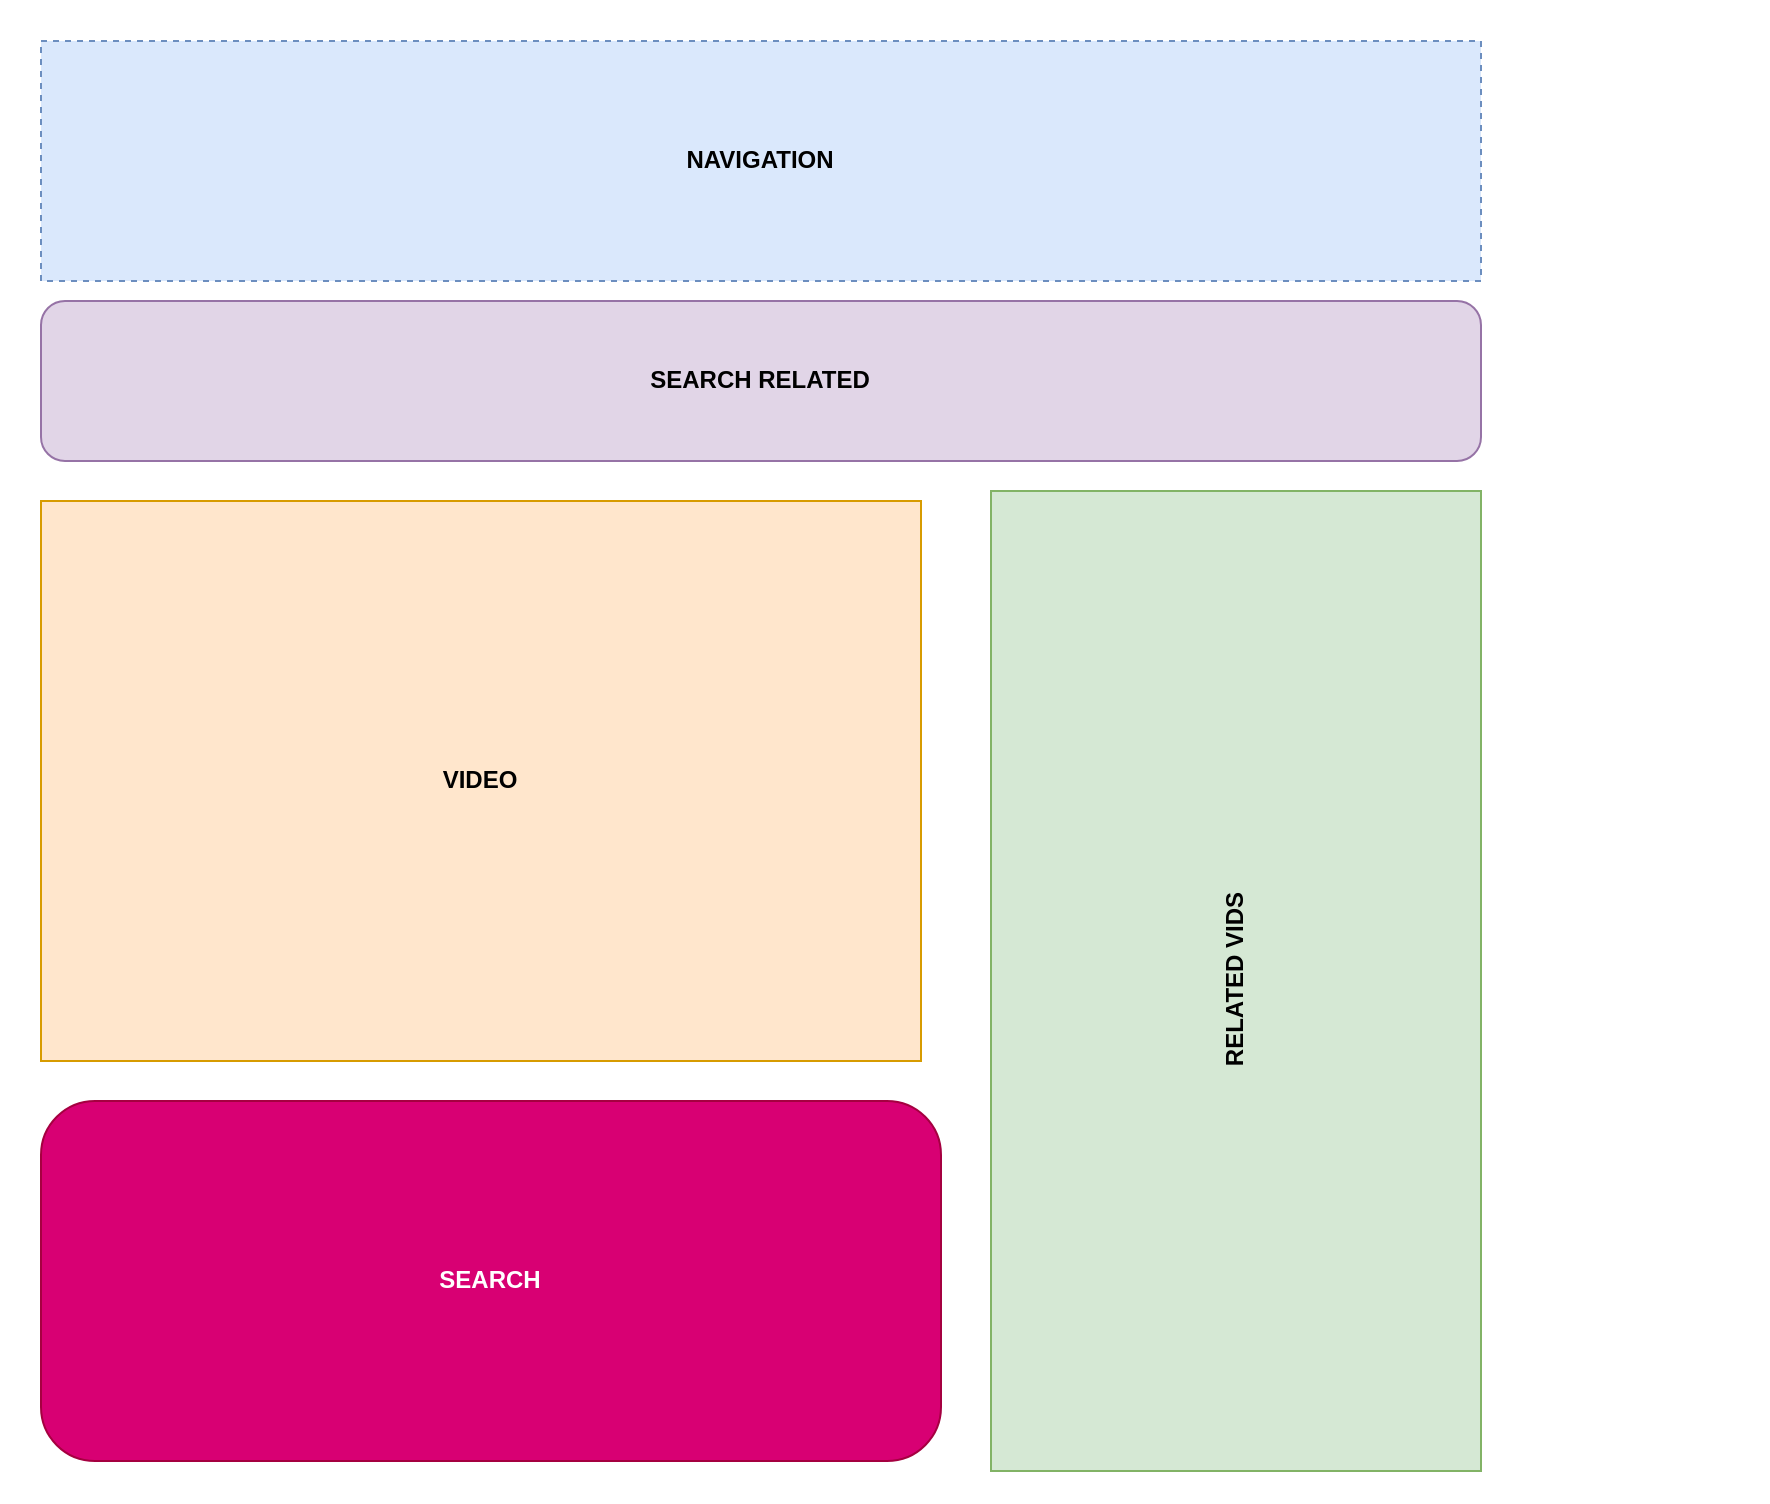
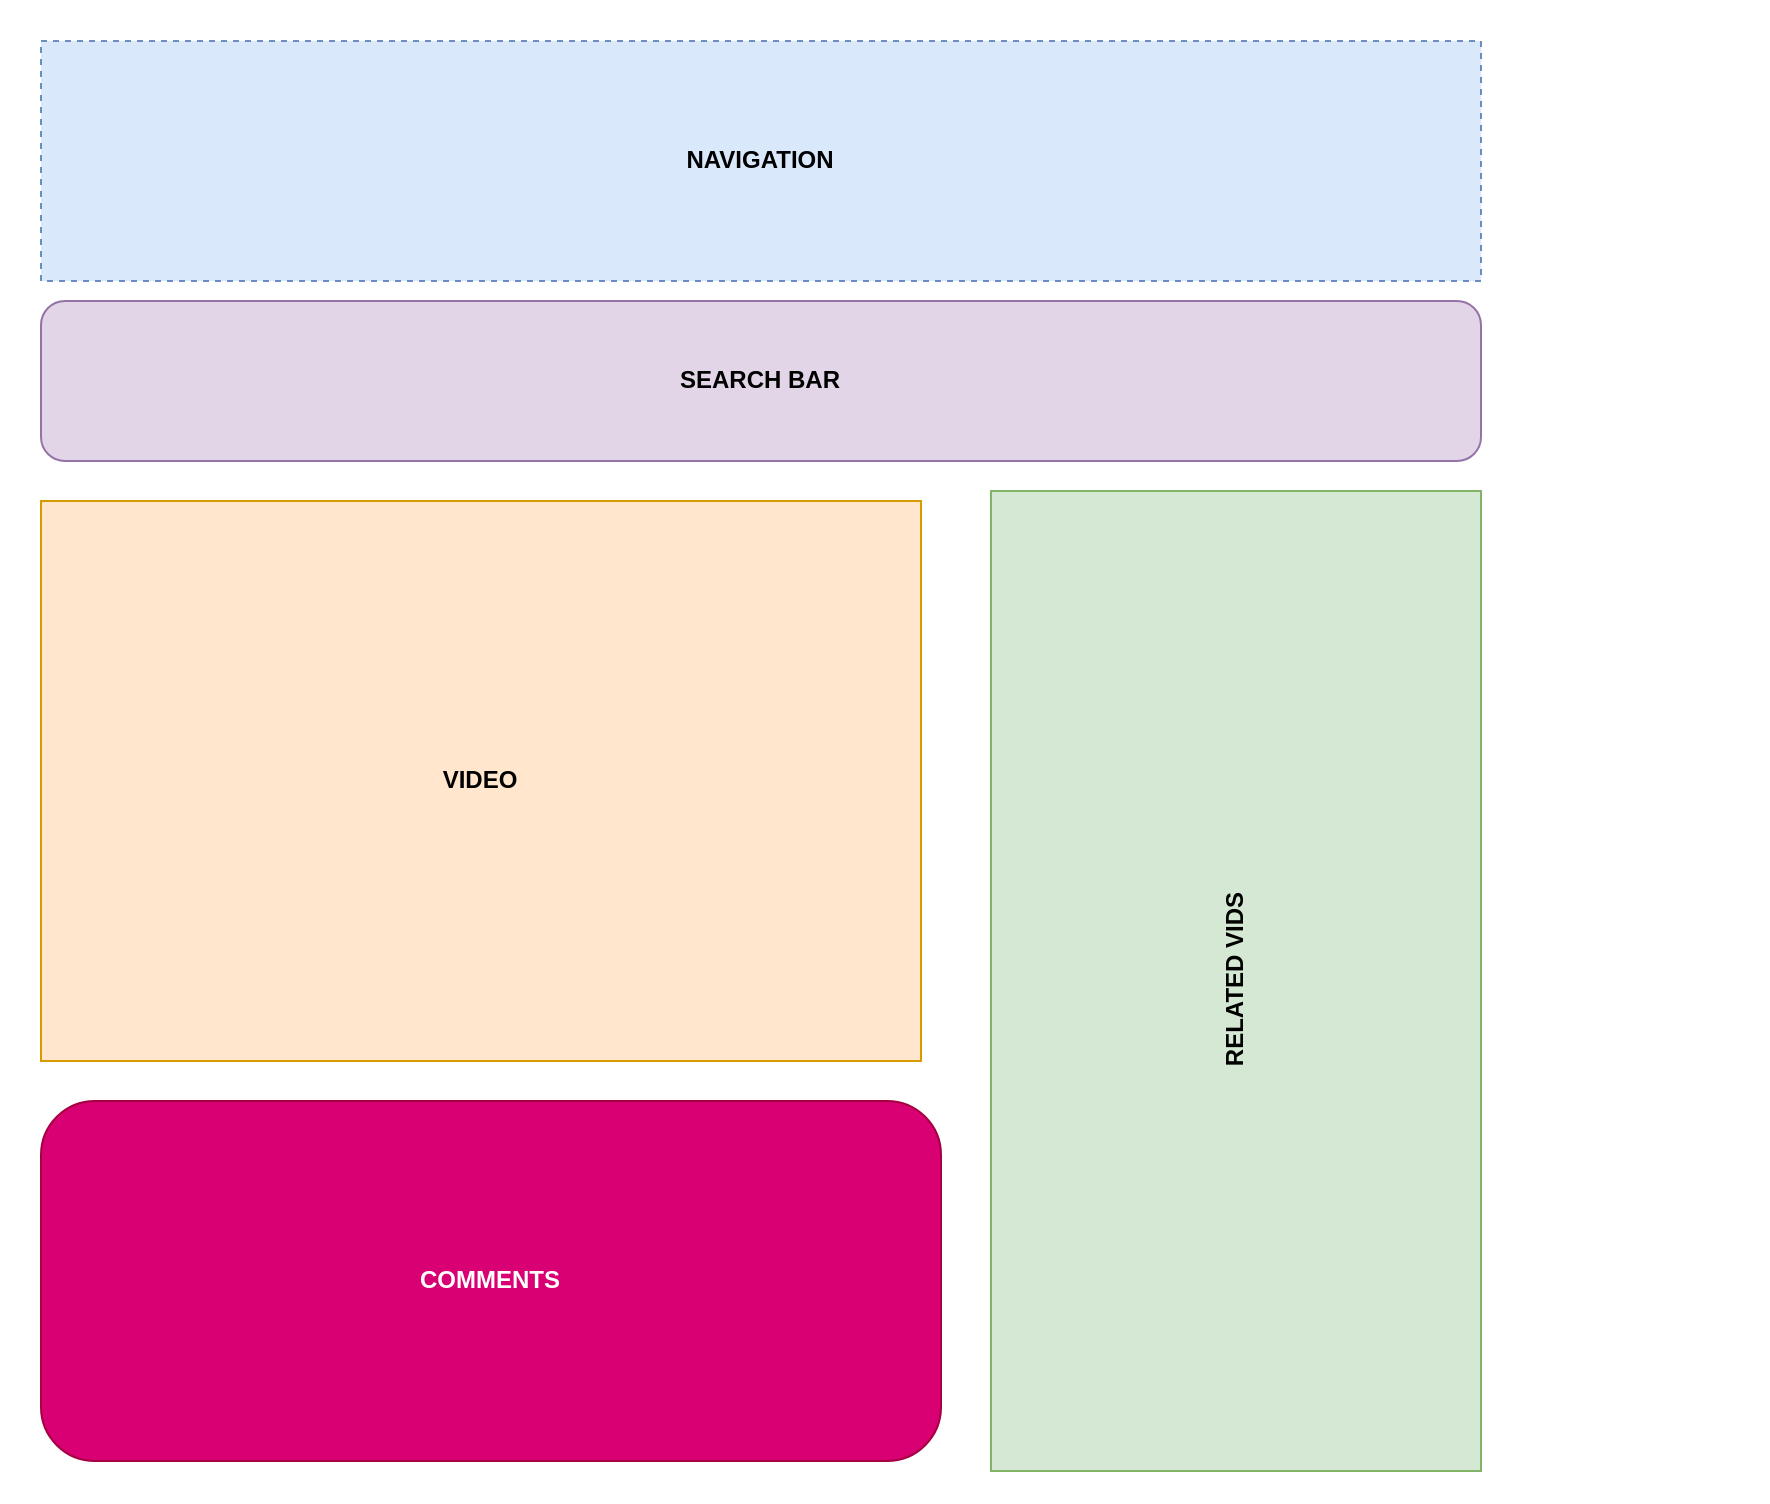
node "SEARCH RELATED": label "SEARCH RELATED" -> "SEARCH BAR"
node "SEARCH": label "SEARCH" -> "COMMENTS"
